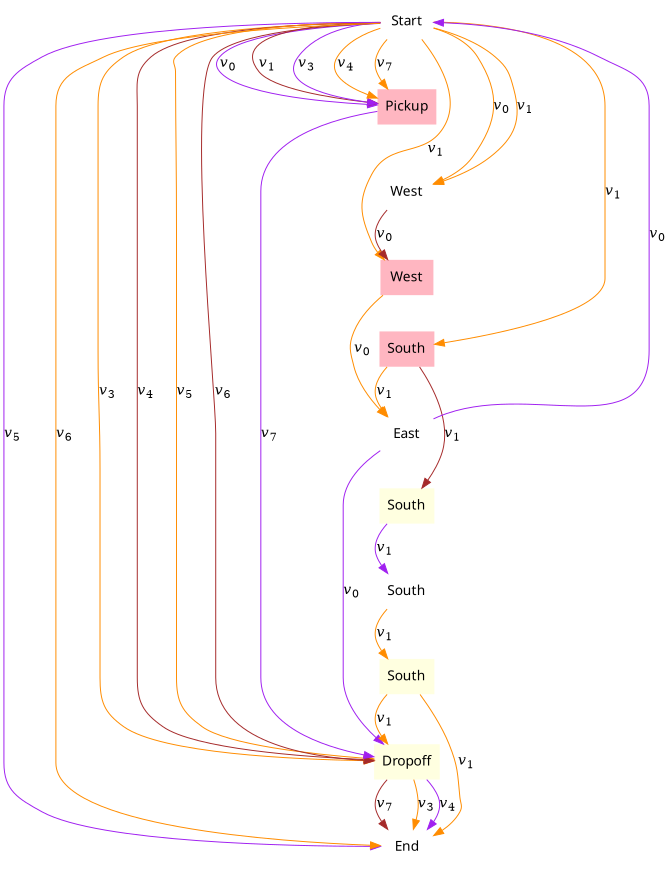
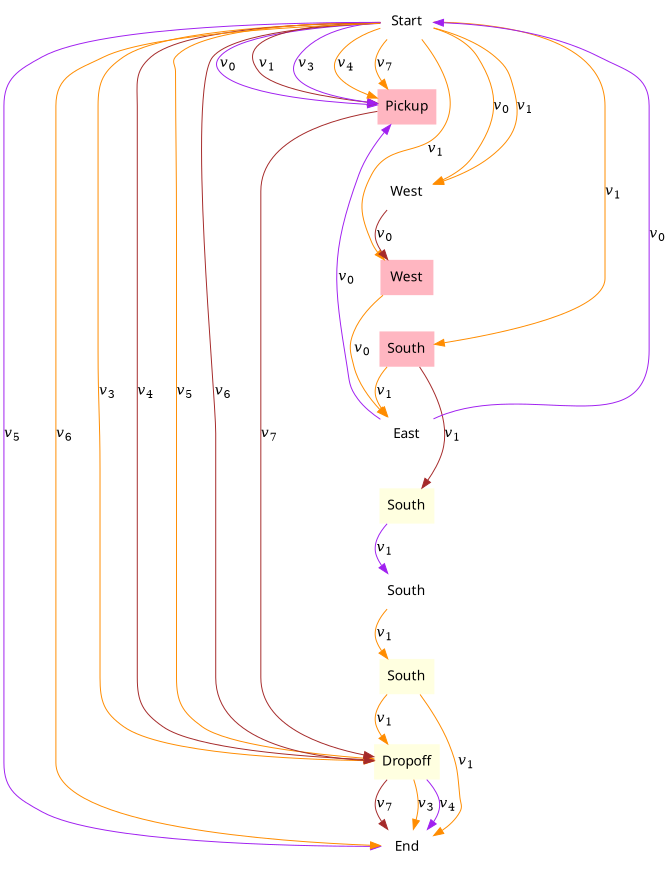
edge "Pickup" -> "Dropoff": color purple -> brown
edge "East" -> "Dropoff": now "East" -> "Pickup"
